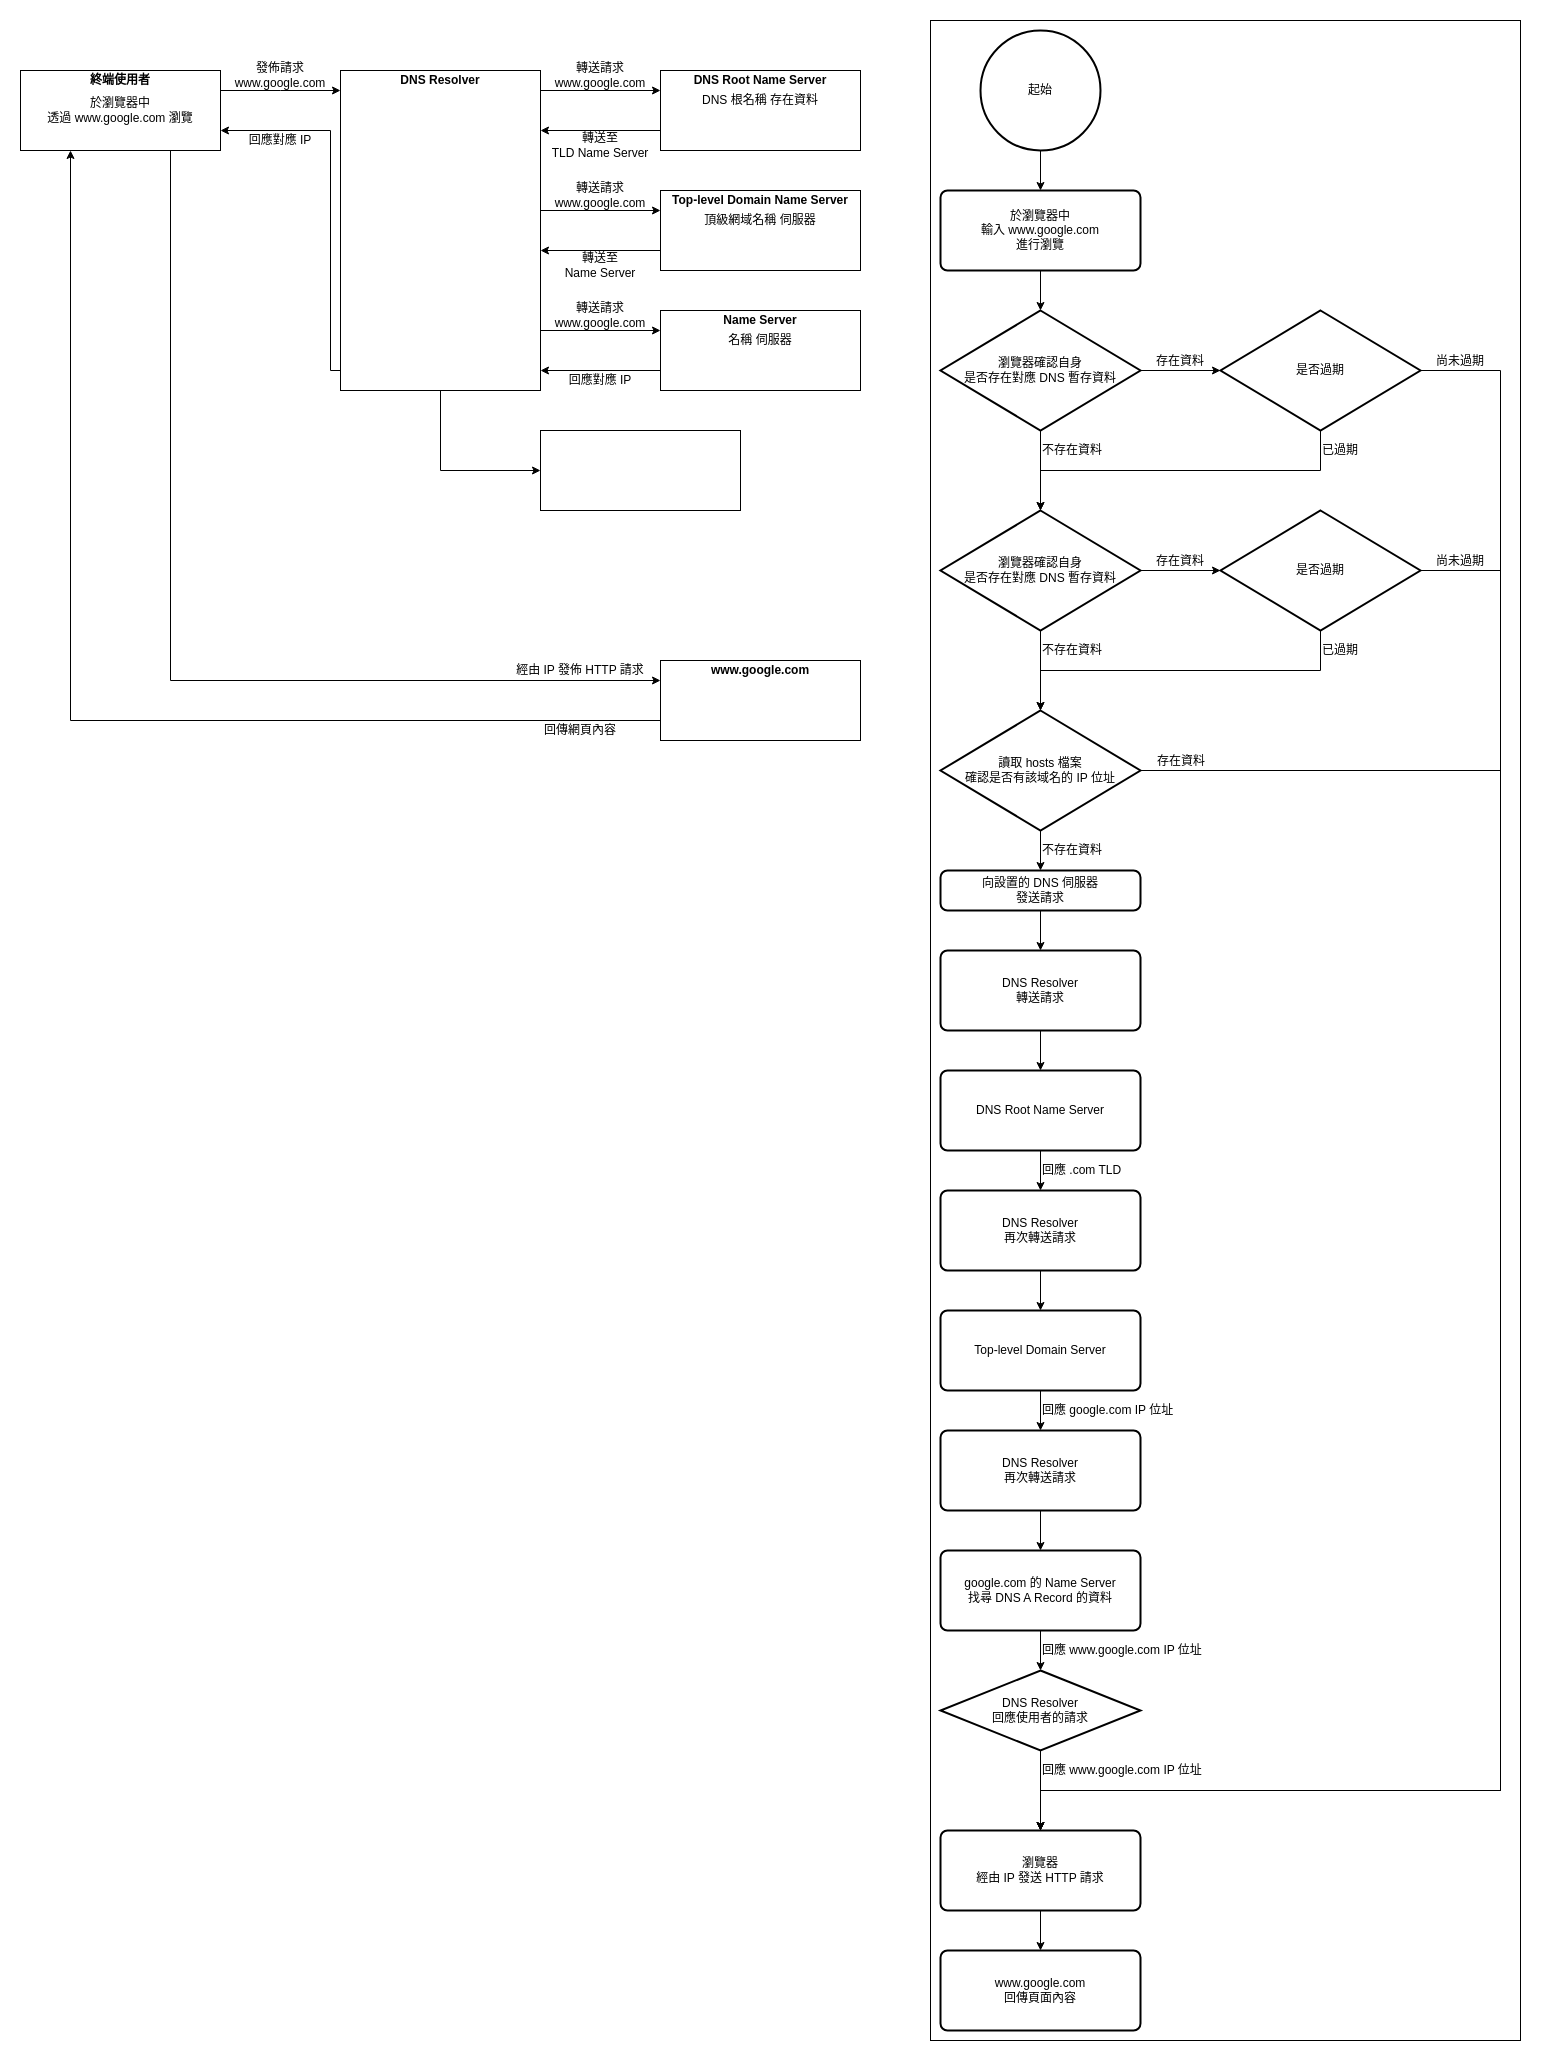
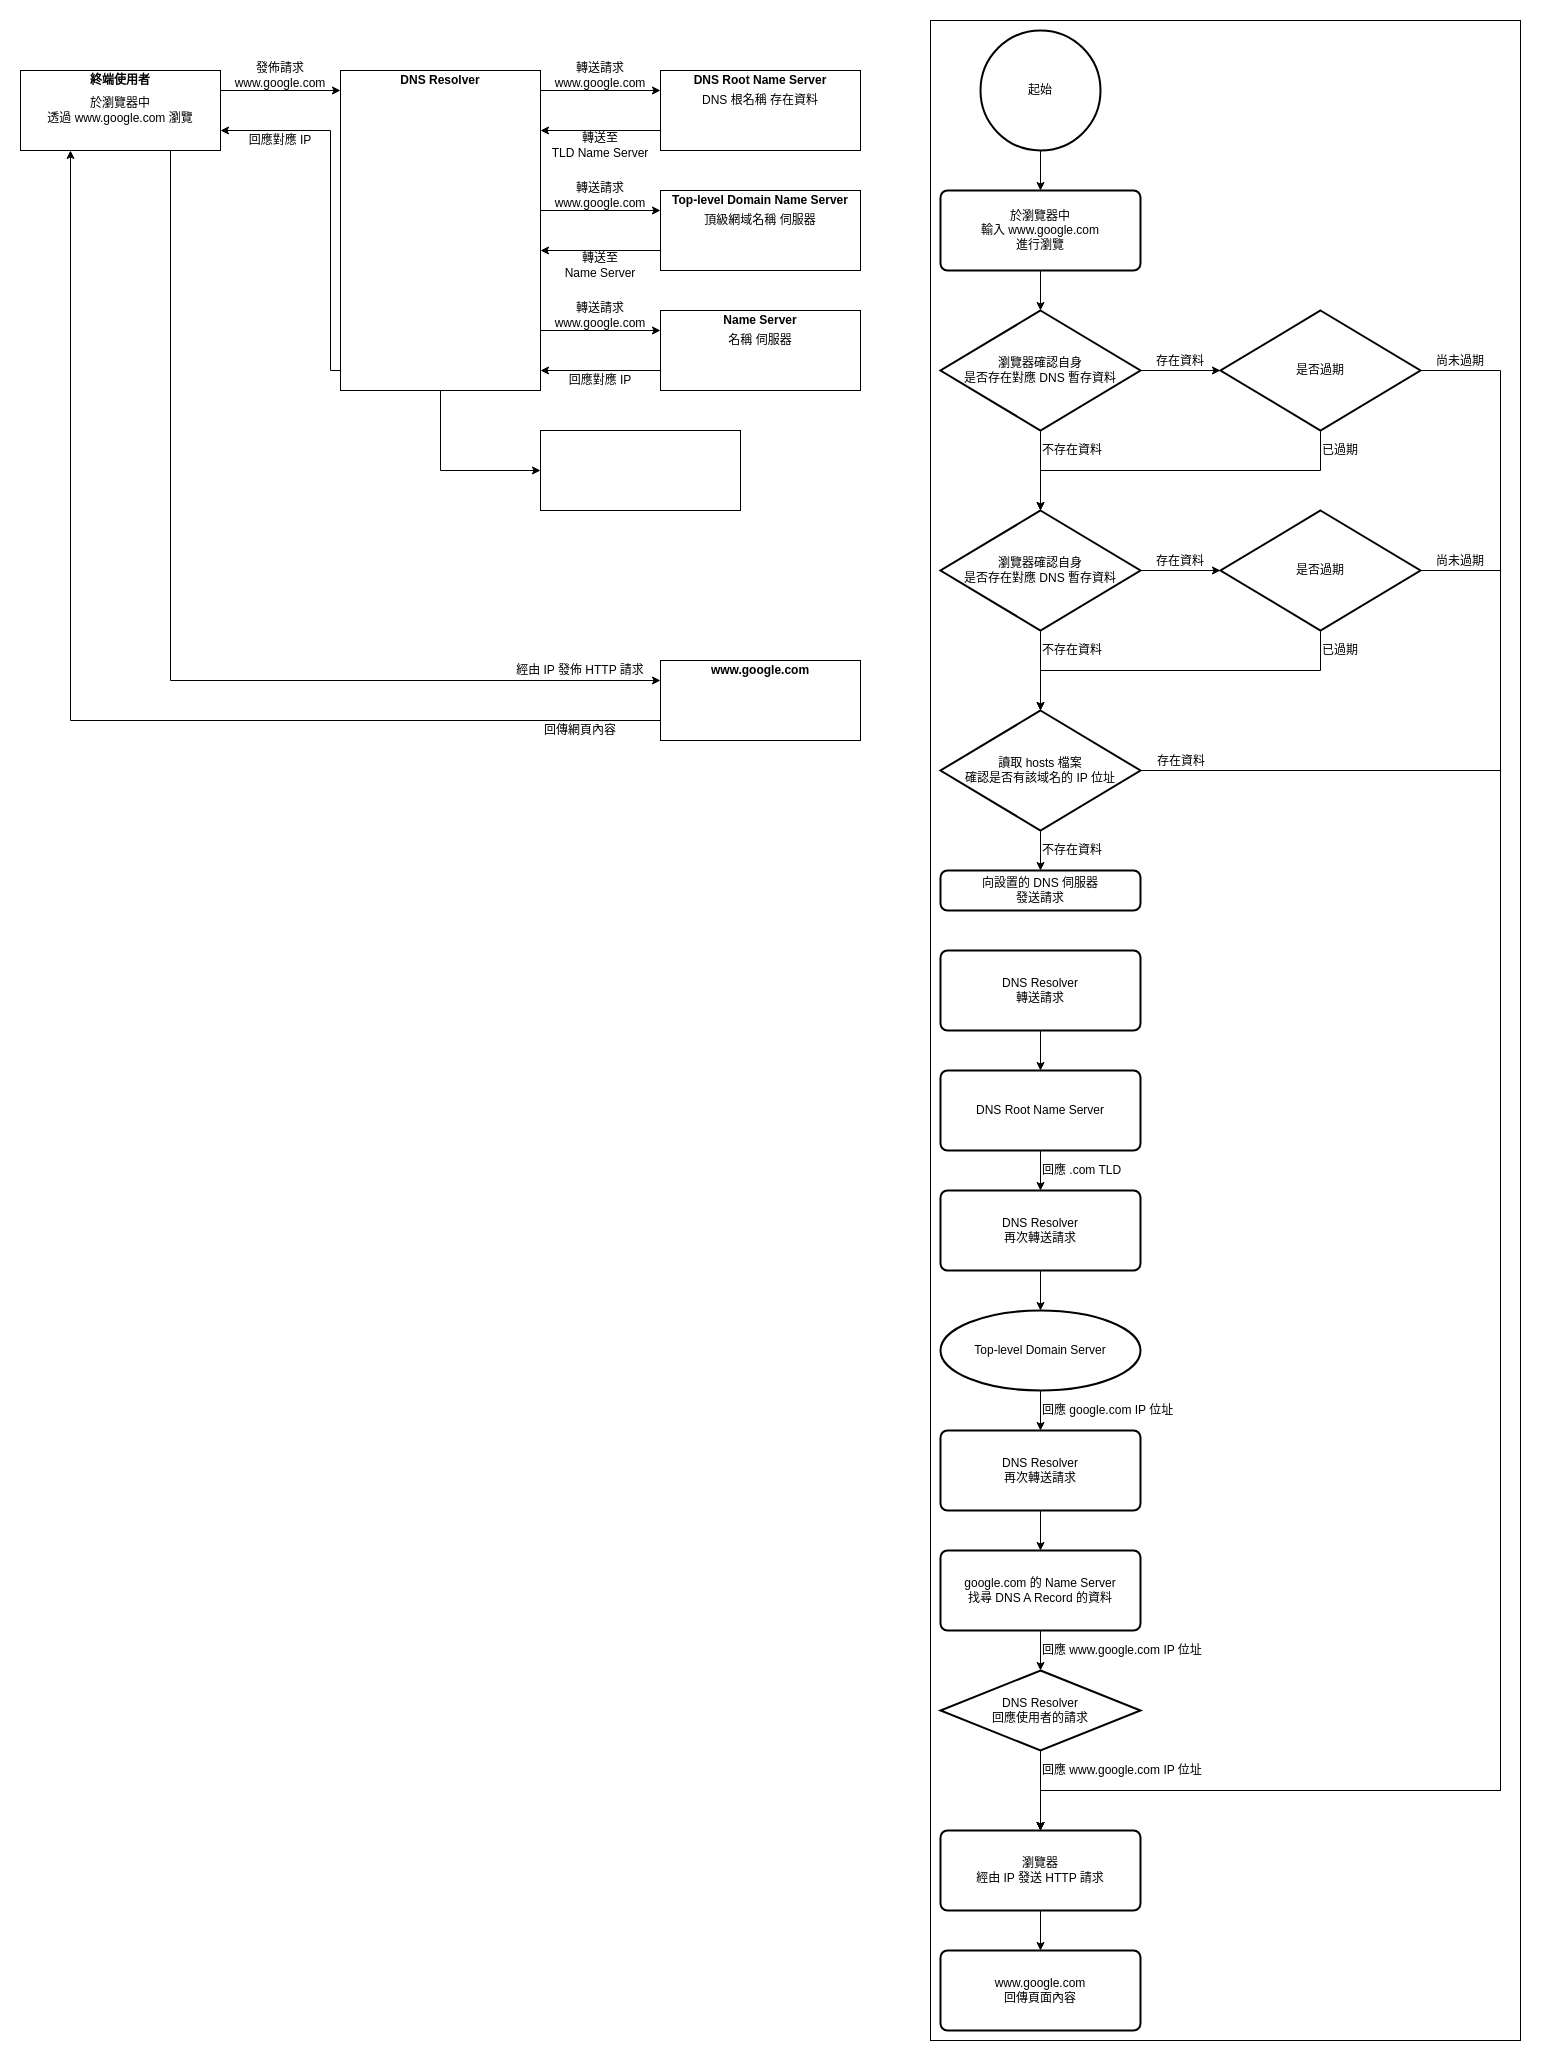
edge "向設置的 DNS 伺服器 發送請求" -> "DNS Resolver 轉送請求": removed
node "Top-level Domain Server": shape rounded rectangle -> ellipse
